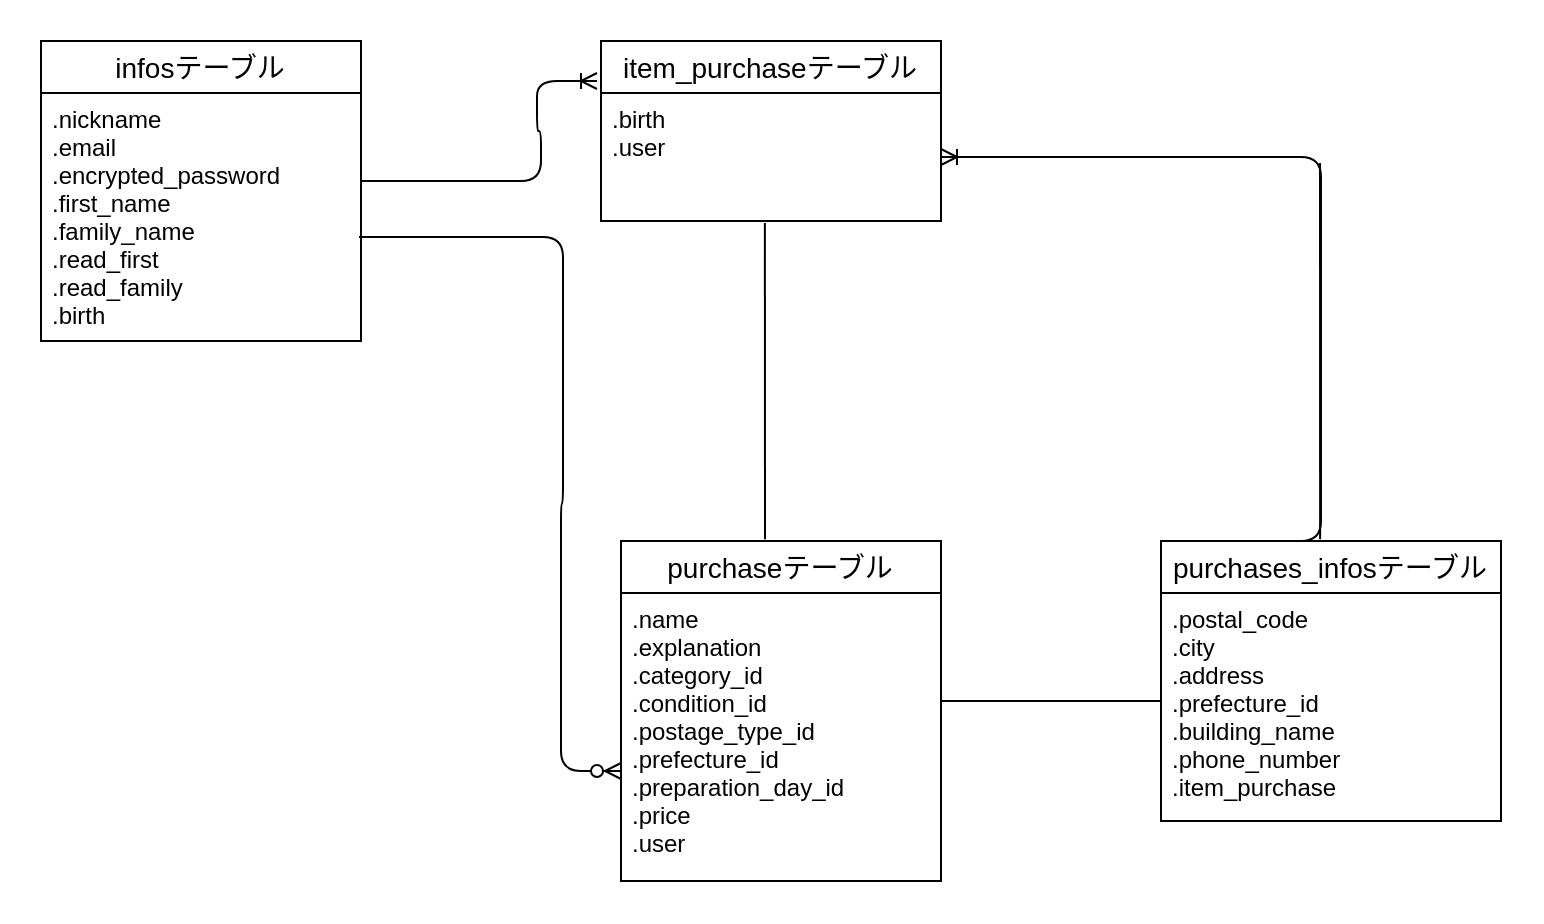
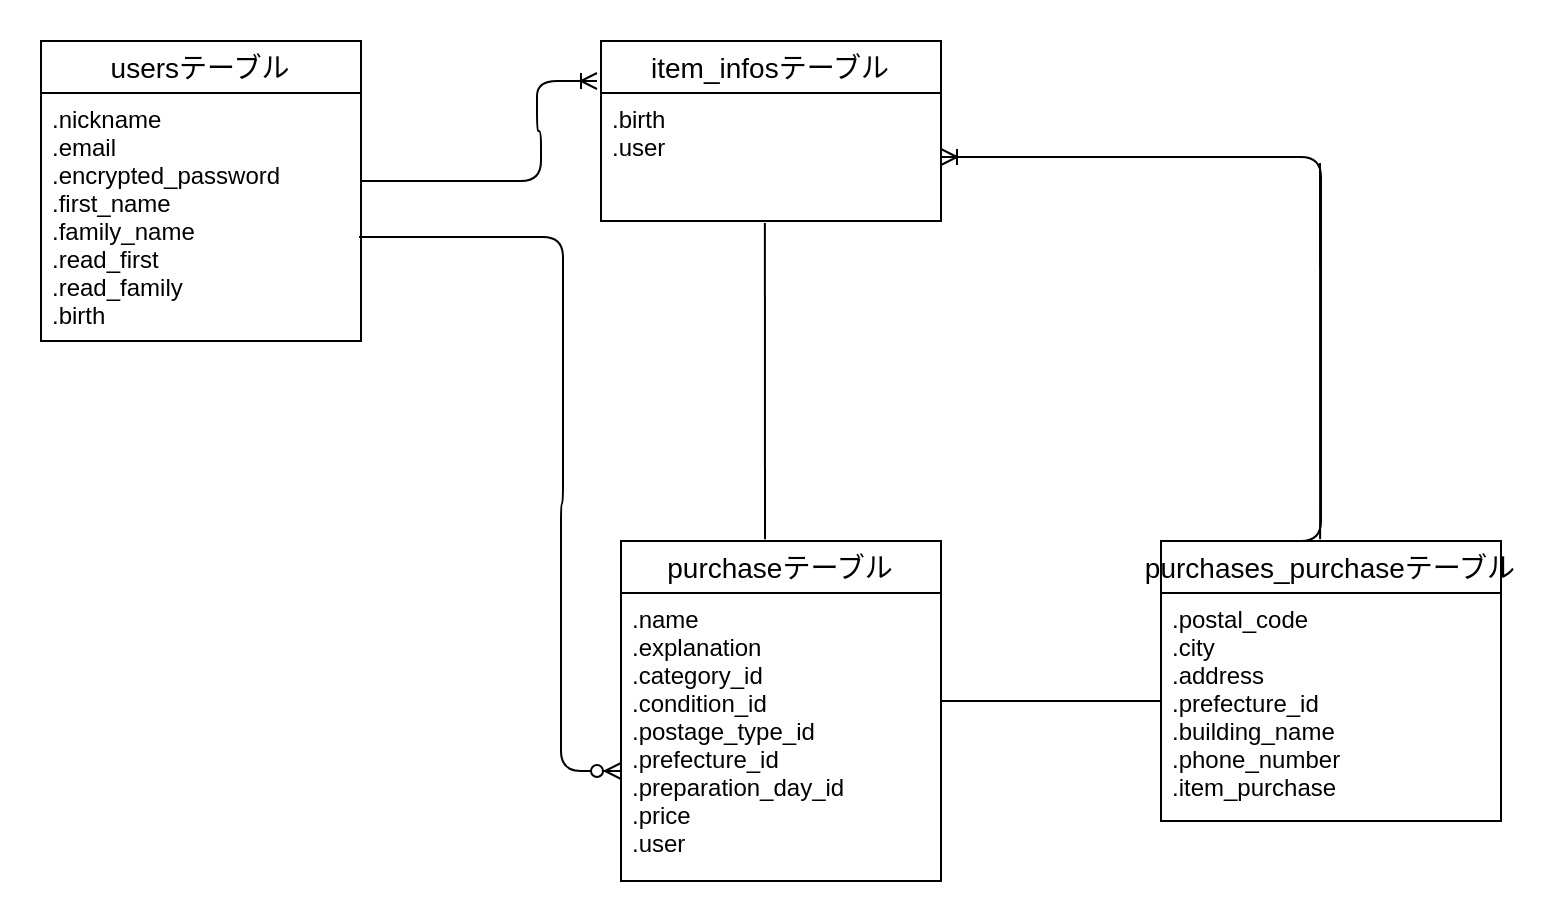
node "infosテーブル": label "infosテーブル" -> "usersテーブル"
node "item_purchaseテーブル": label "item_purchaseテーブル" -> "item_infosテーブル"
node "purchases_infosテーブル": label "purchases_infosテーブル" -> "purchases_purchaseテーブル"
